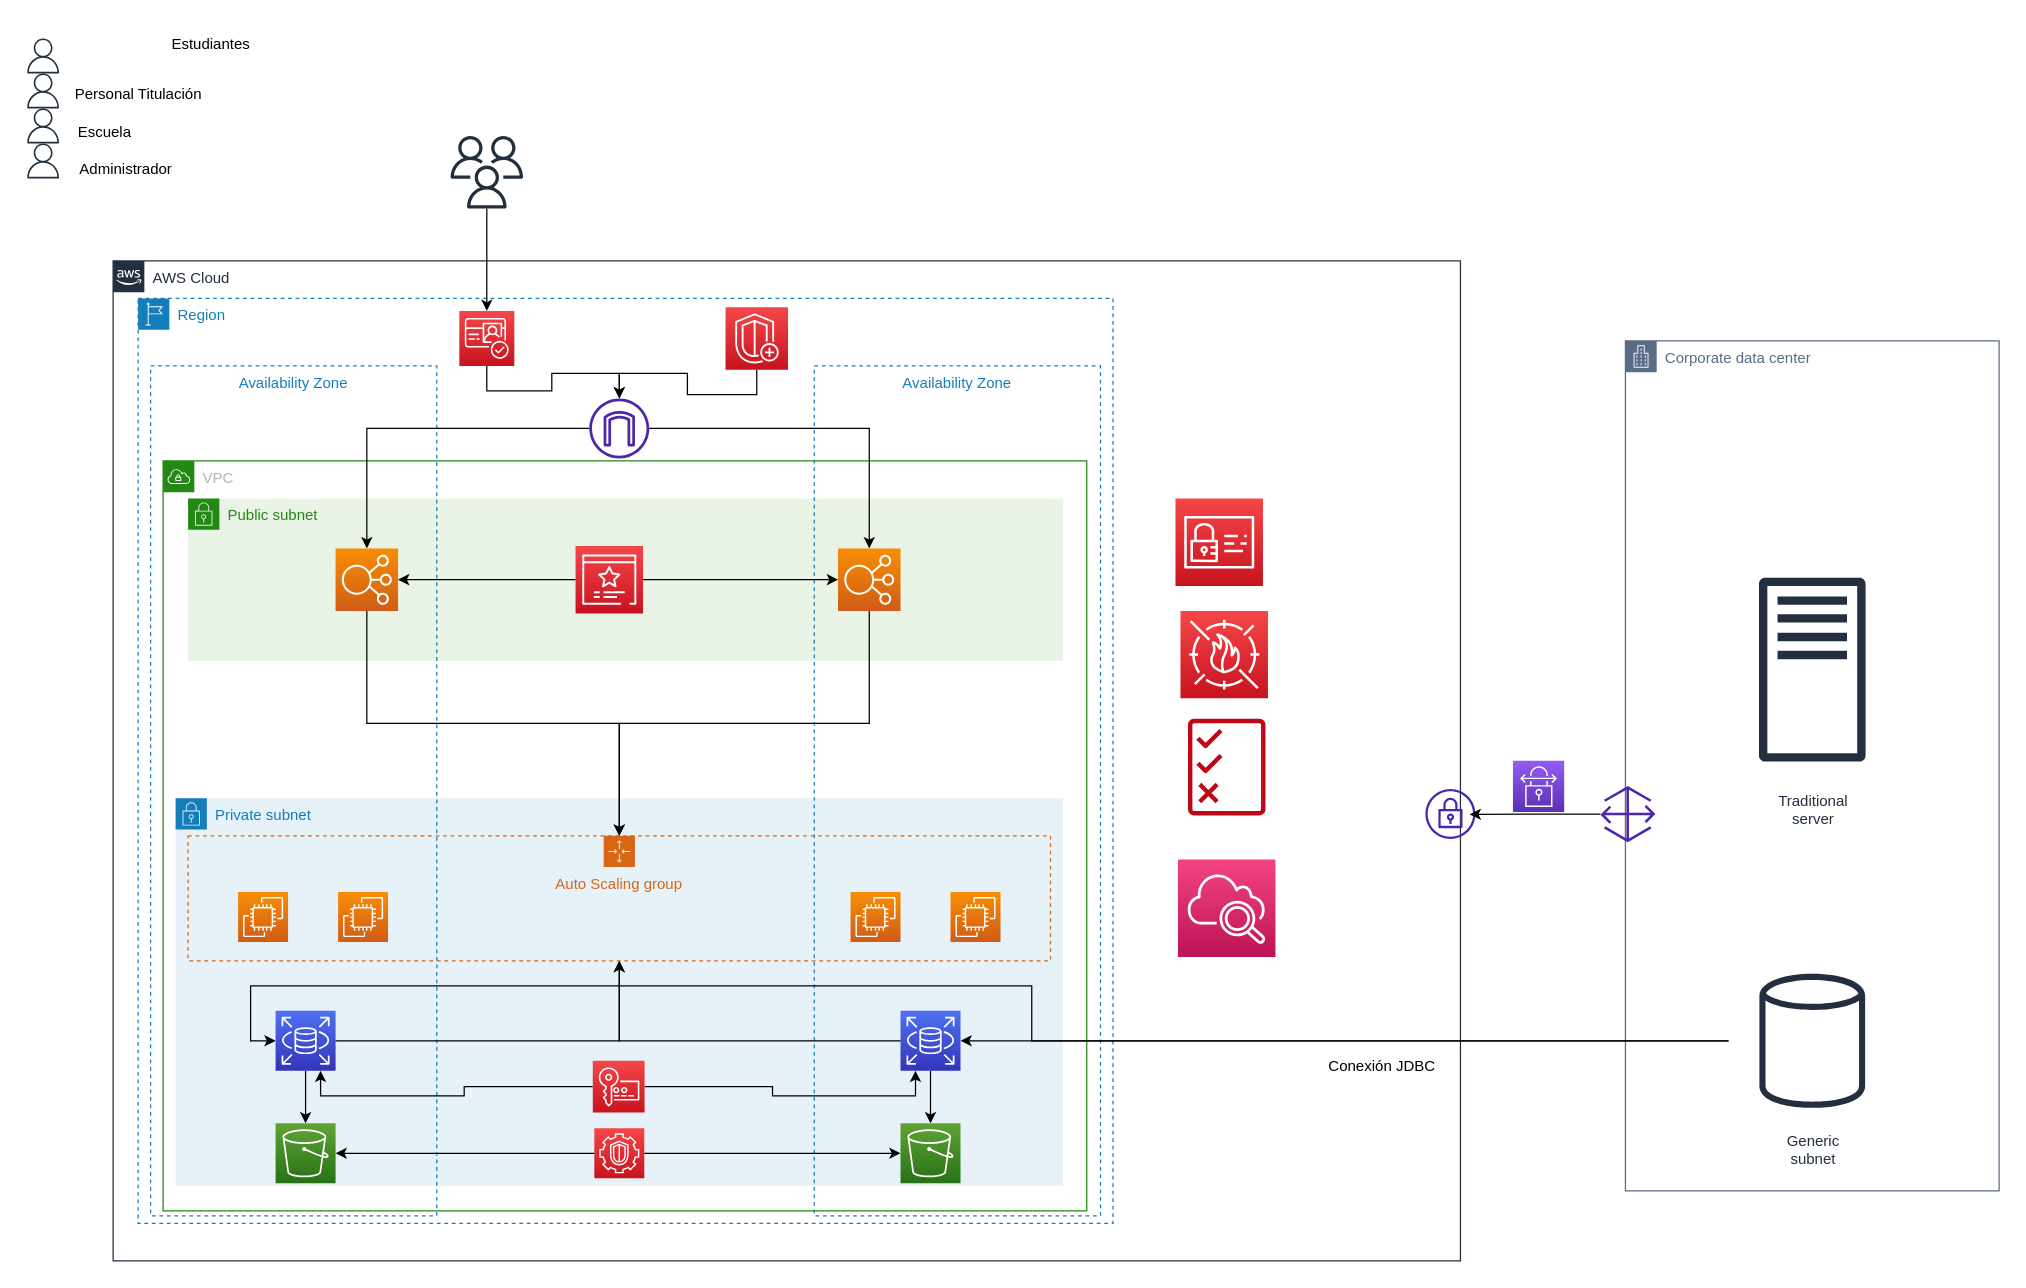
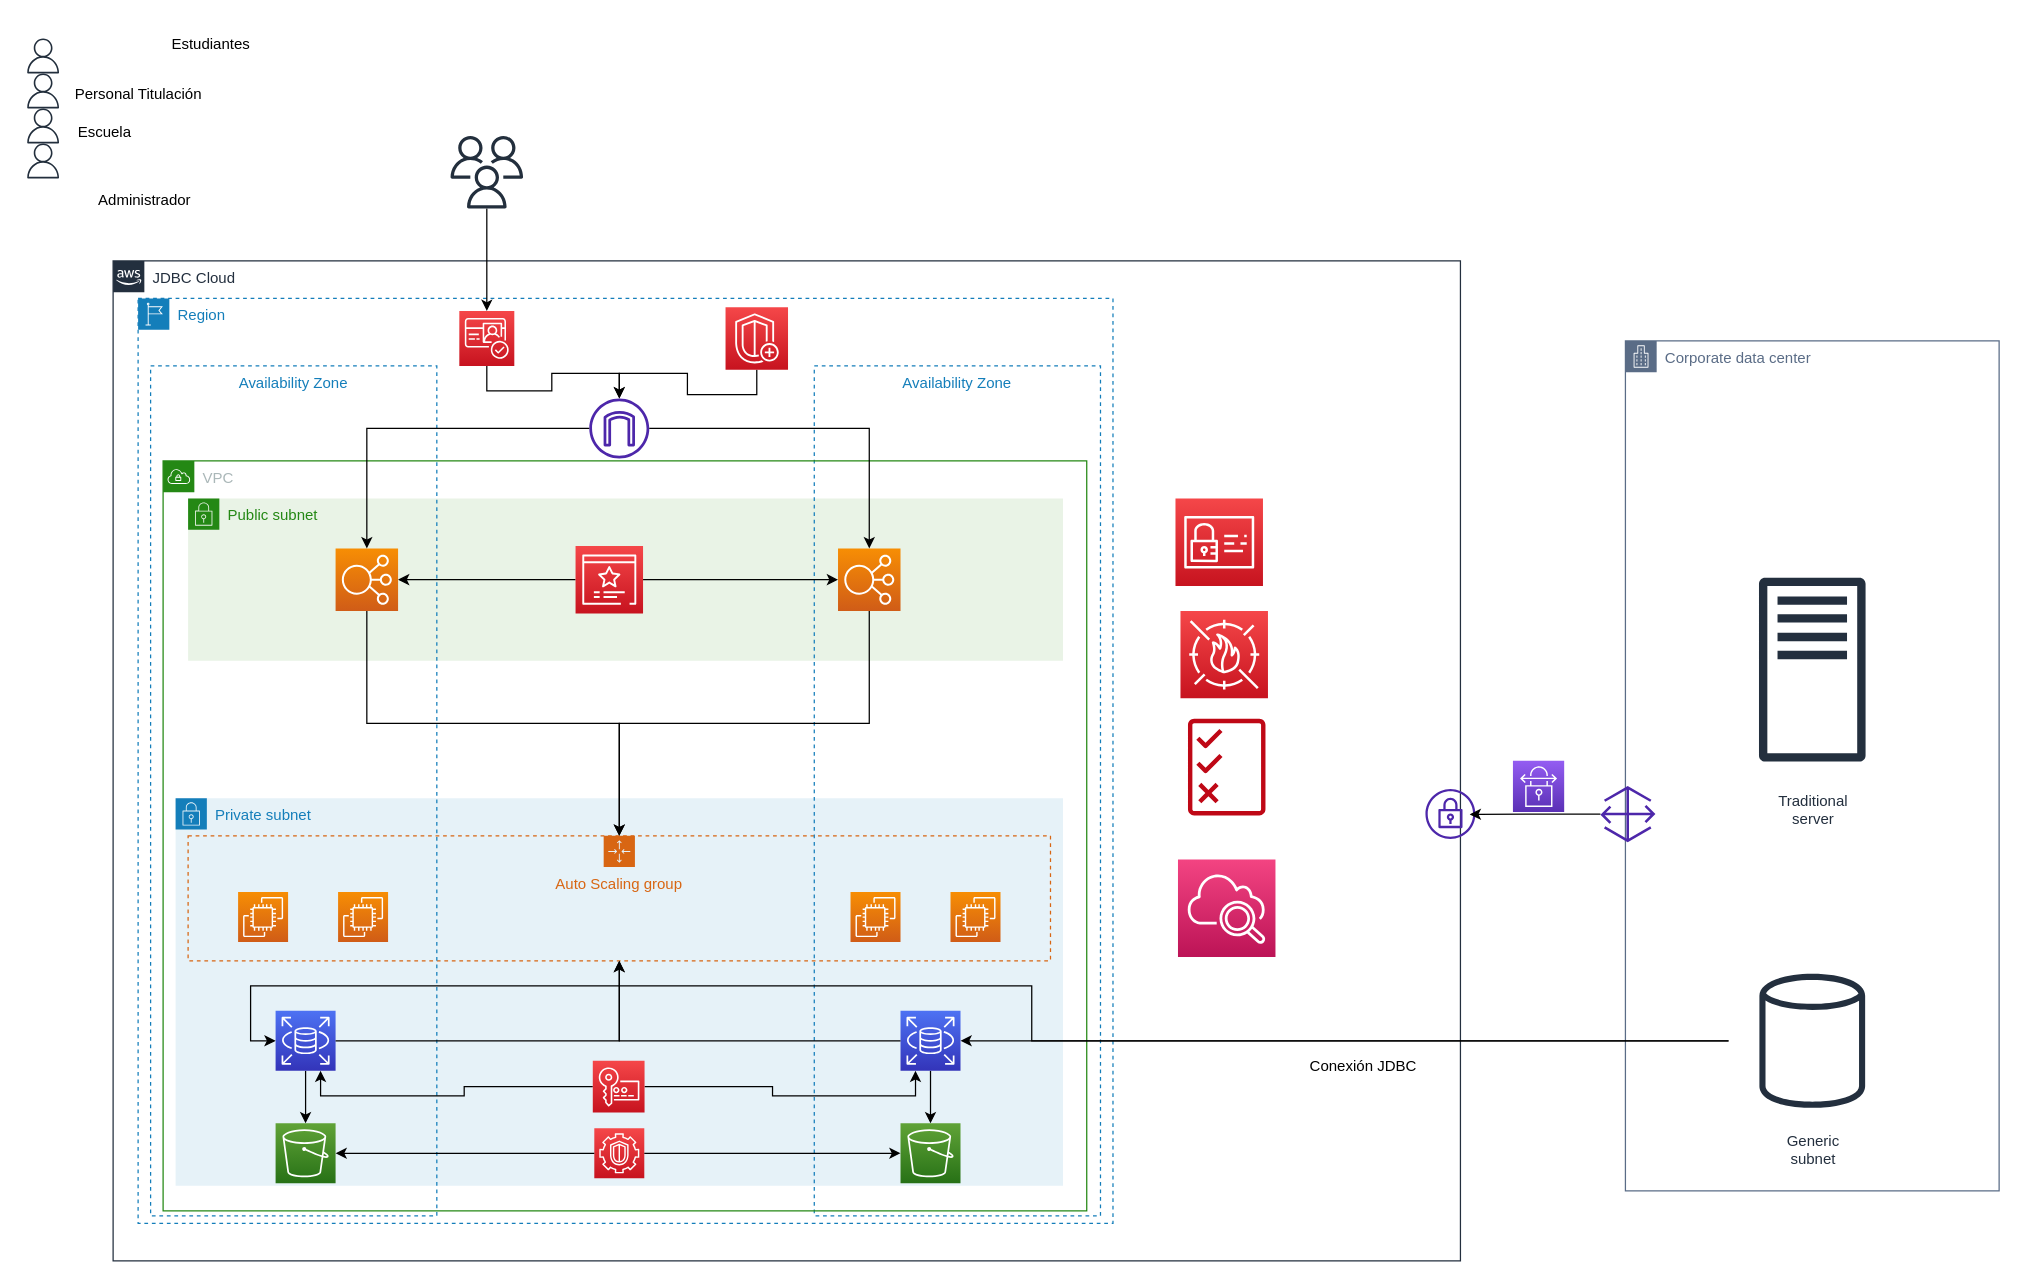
node "Administrador": moved (126, 169) -> (144, 201)
node "AWS Cloud": label "AWS Cloud" -> "JDBC Cloud"
node "Conexión JDBC": moved (1382, 1067) -> (1363, 1067)
